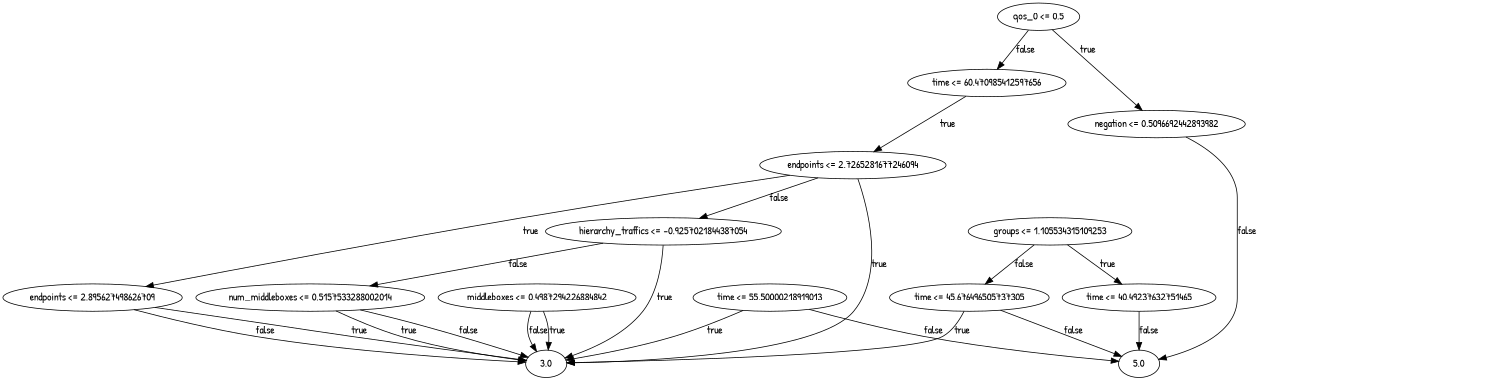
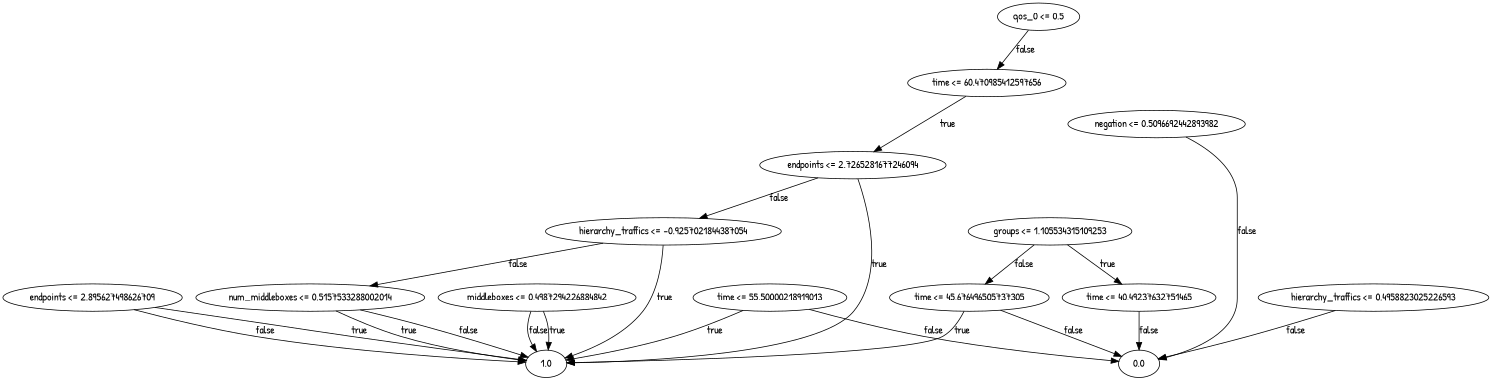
edge "qos_0 <= 0.5" -> "negation <= 0.5096692442893982": removed, label "true"
edge "endpoints <= 2.7265281677246094" -> "endpoints <= 2.895627498626709": removed, label "true"
node "hierarchy_traffics <= 0.4958823025226593": added
node "3.0": label "3.0" -> "1.0"
node "5.0": label "5.0" -> "0.0"
